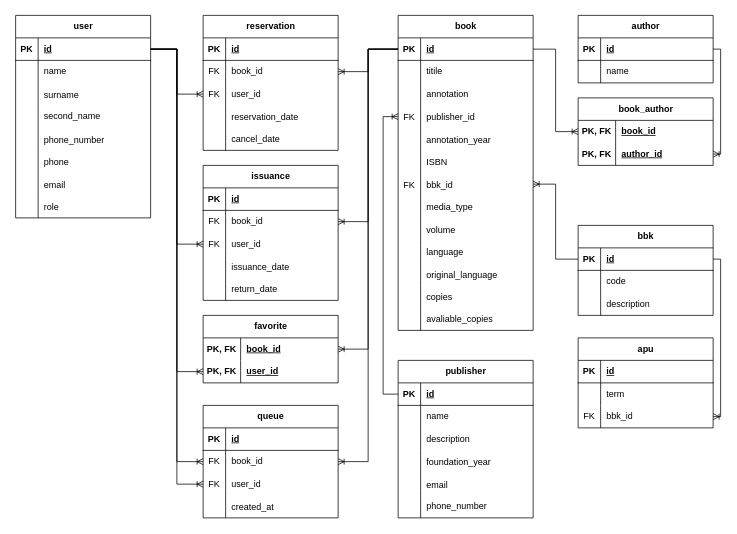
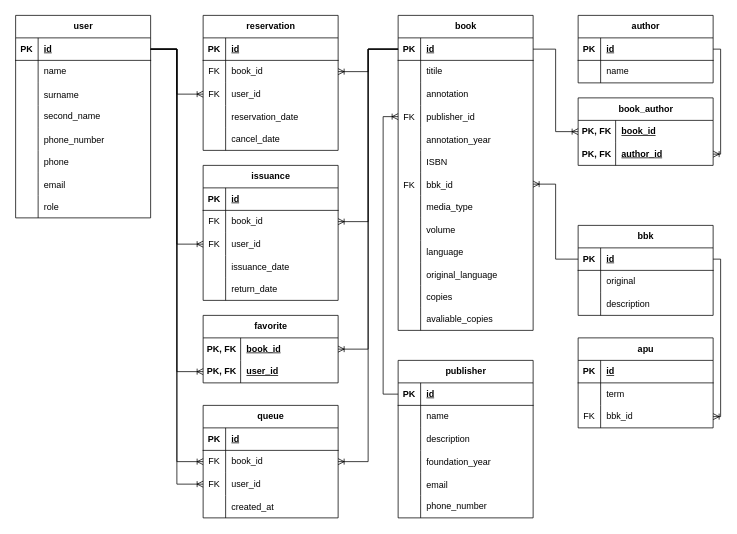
node "code": label "code" -> "original"
